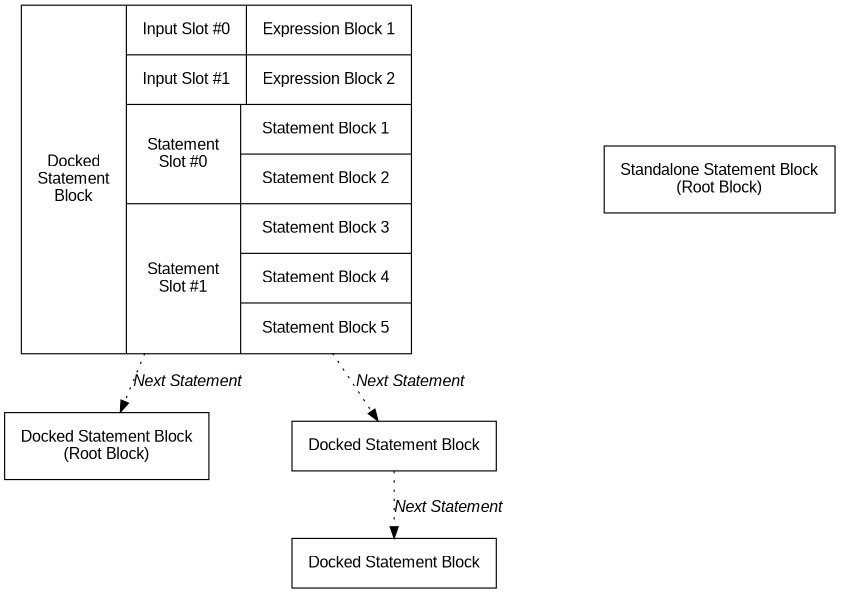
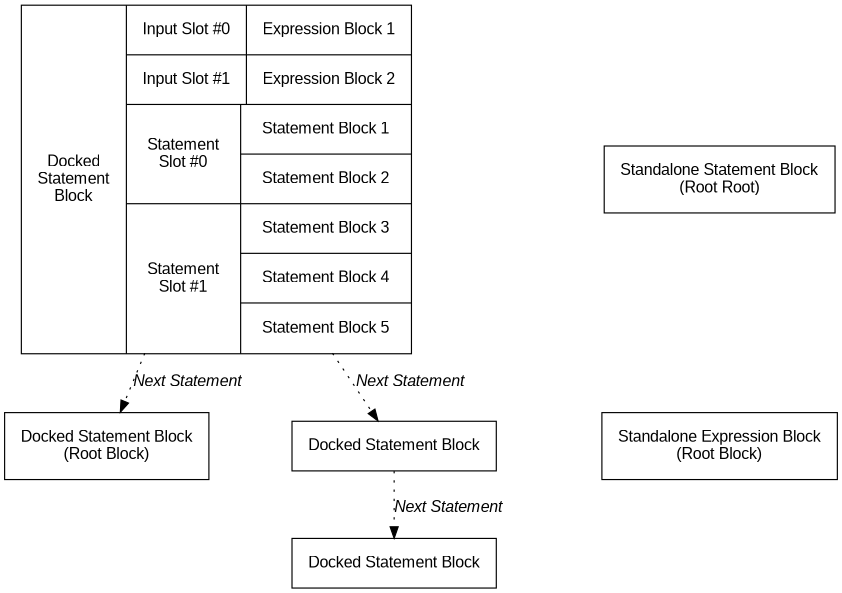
node "Standalone Statement Block (Root Block)": label "Standalone Statement Block (Root Block)" -> "Standalone Statement Block (Root Root)"
node "Standalone Expression Block (Root Block)": added
